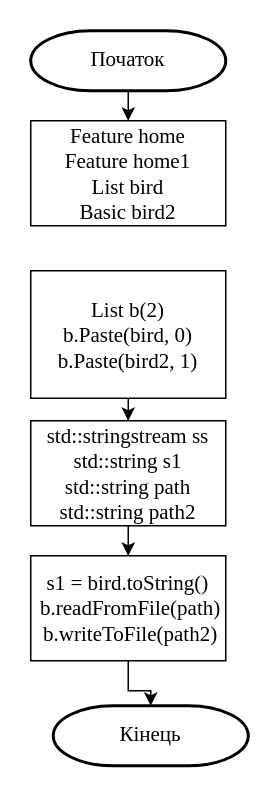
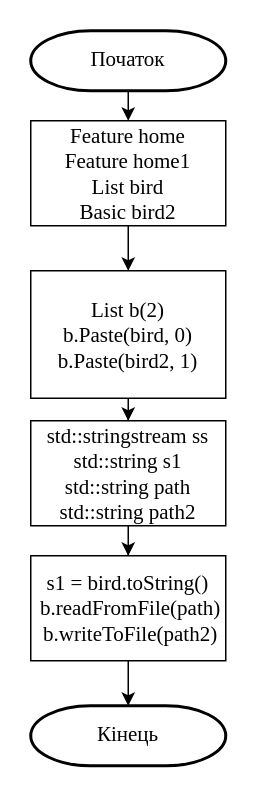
edge "Feature home Feature home1 List bird Basic bird2" -> "List b(2) b.Paste(bird, 0) b.Paste(bird2, 1)": added
node "Кінець": moved (151, 736) -> (128, 736)
